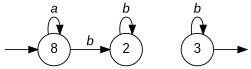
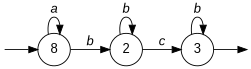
edge "2" -> "3": added, label "c"
